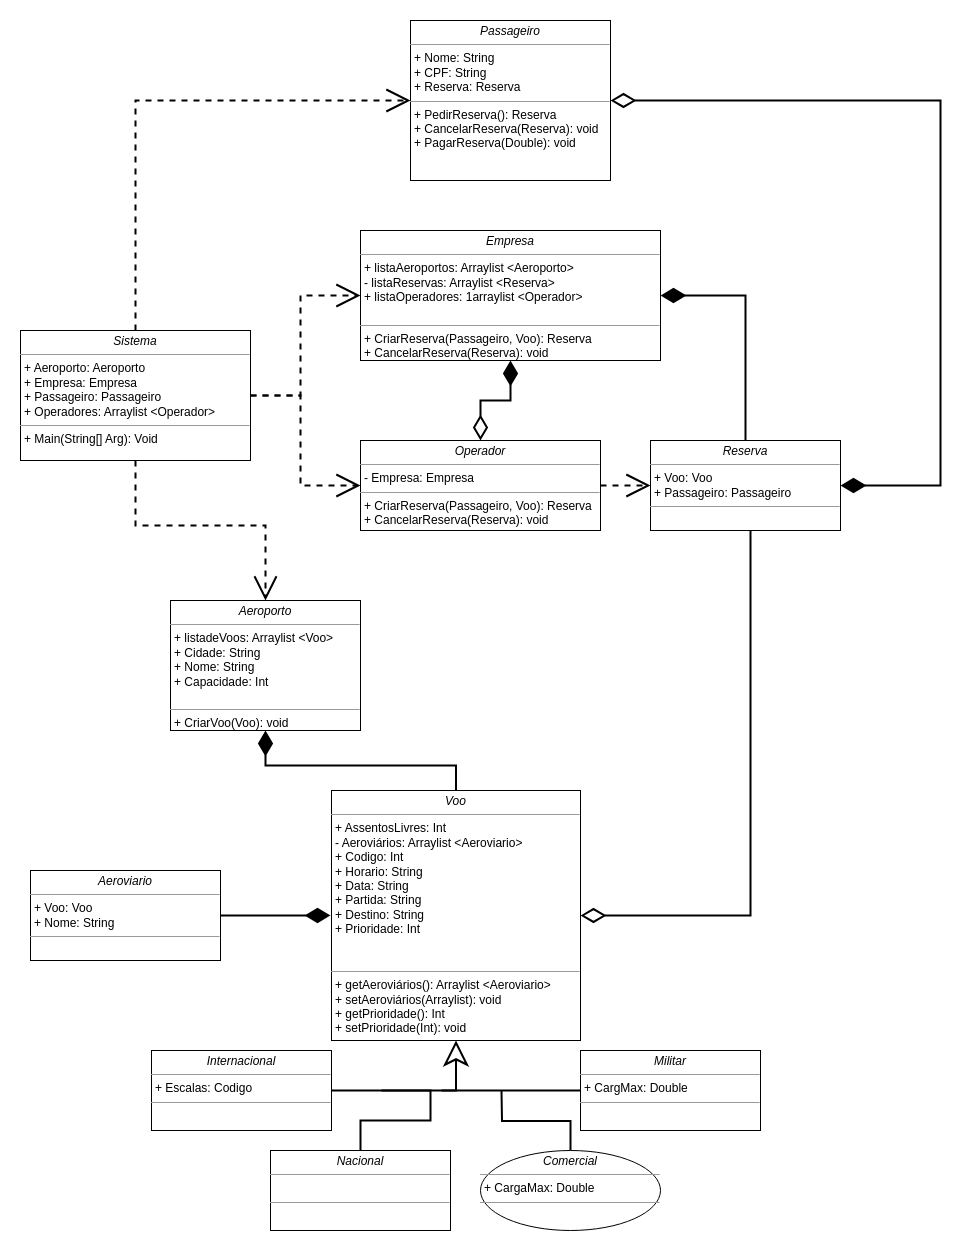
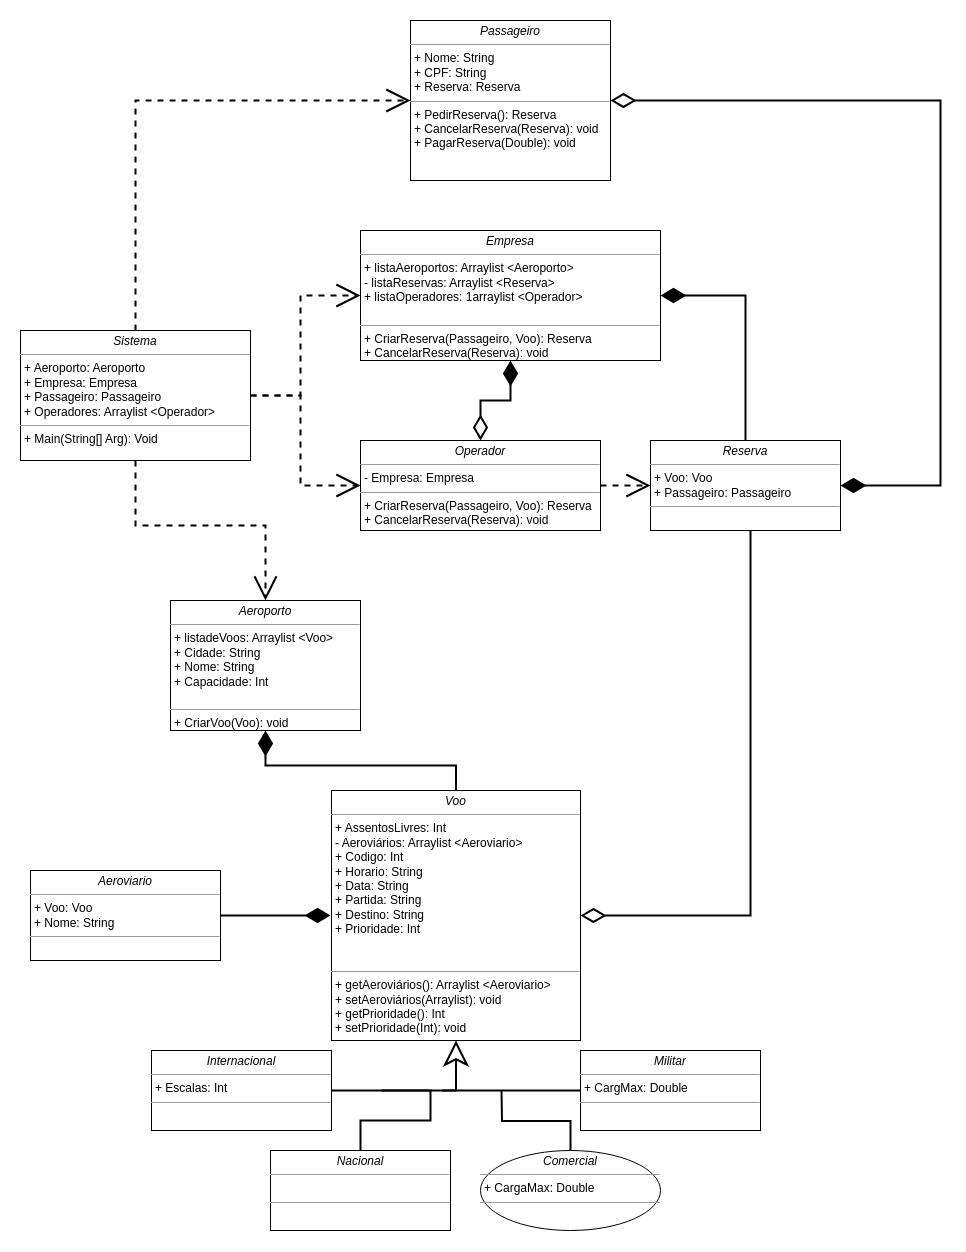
node "Internacional + Escalas: Codigo": label "Internacional + Escalas: Codigo" -> "Internacional + Escalas: Int"
